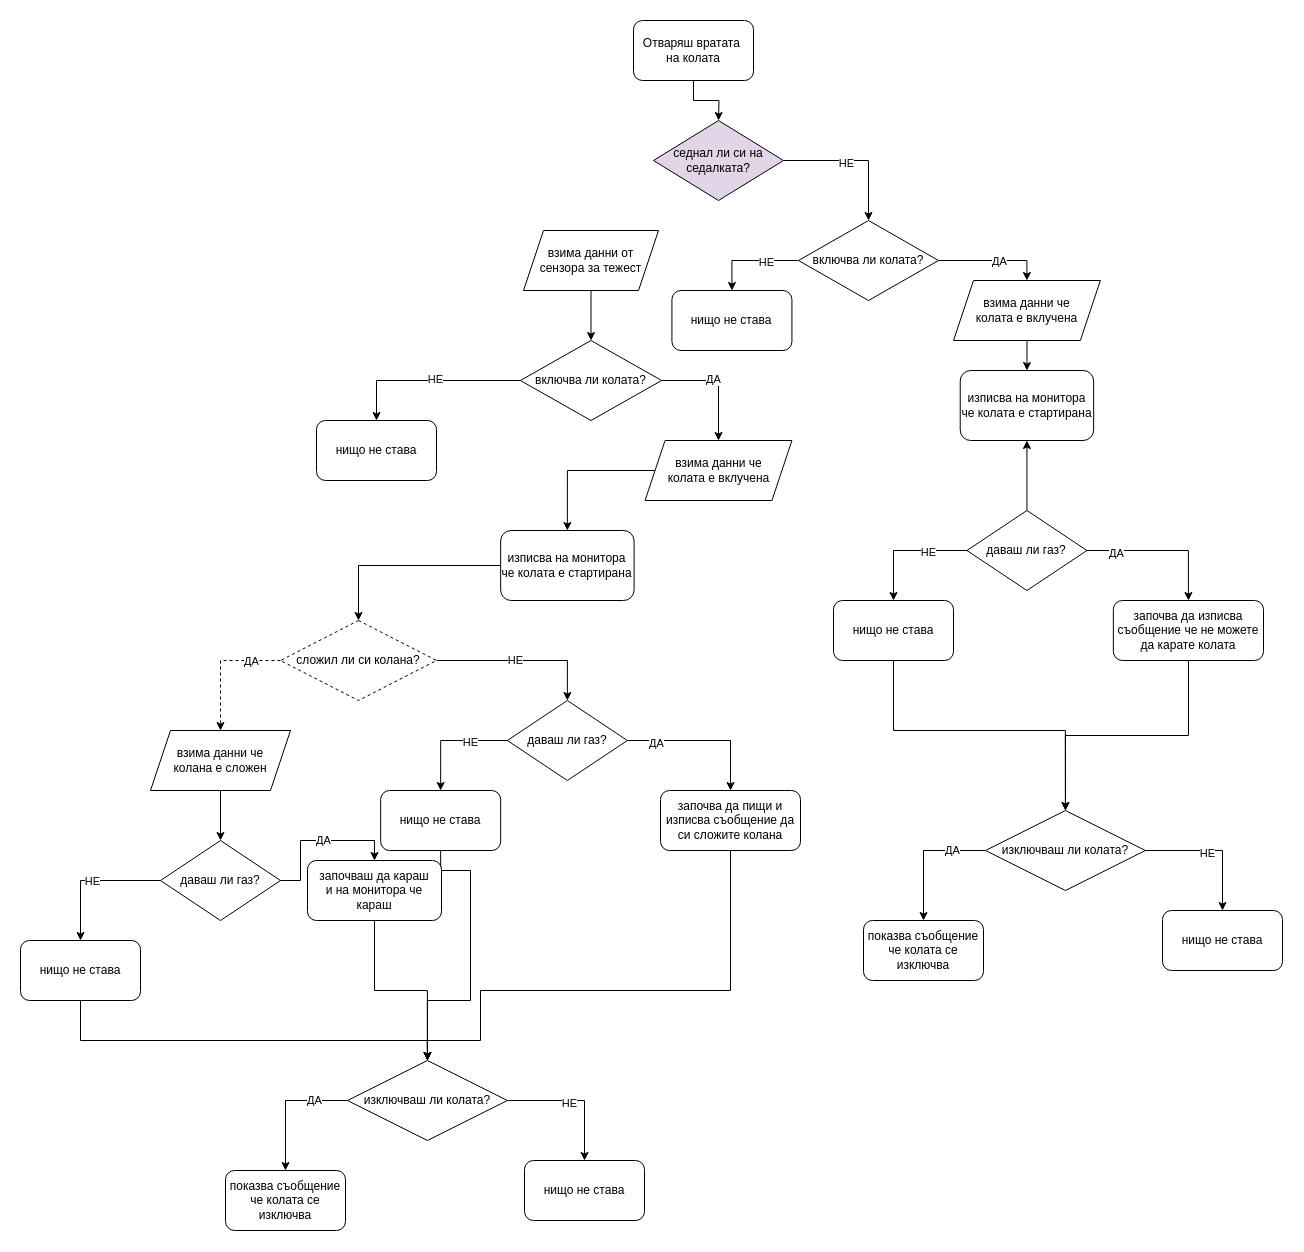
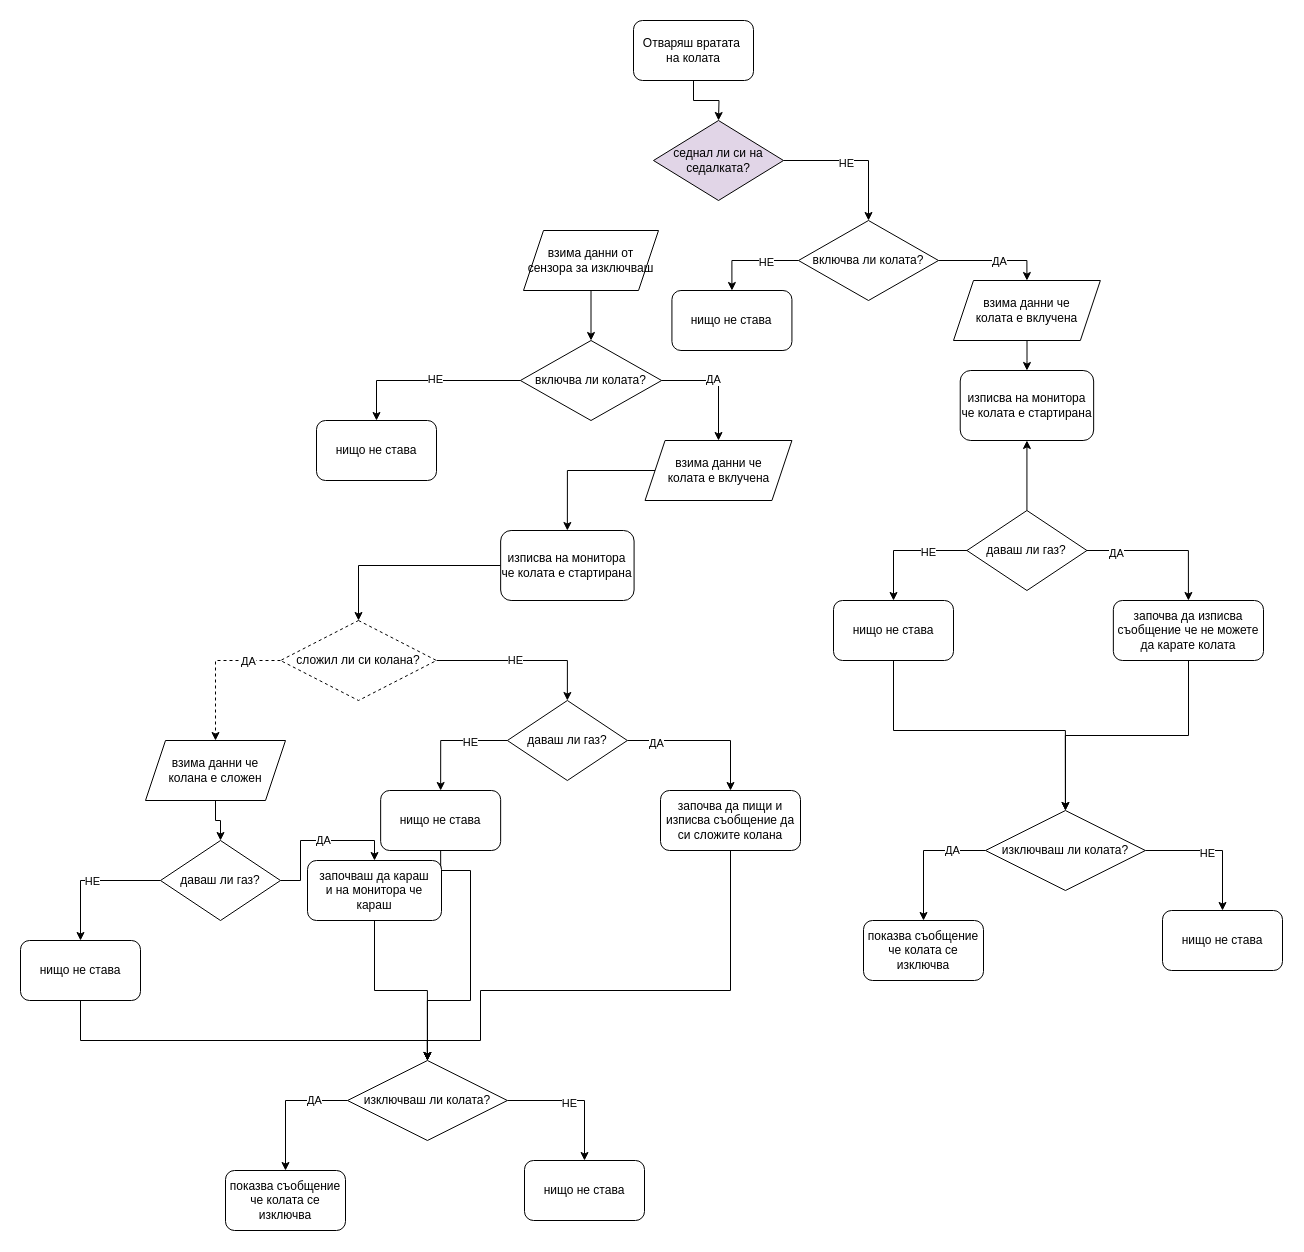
node "взима данни от сензора за тежест": label "взима данни от сензора за тежест" -> "взима данни от сензора за изключваш"
node "взима данни че колана е сложен": moved (221, 761) -> (216, 771)
